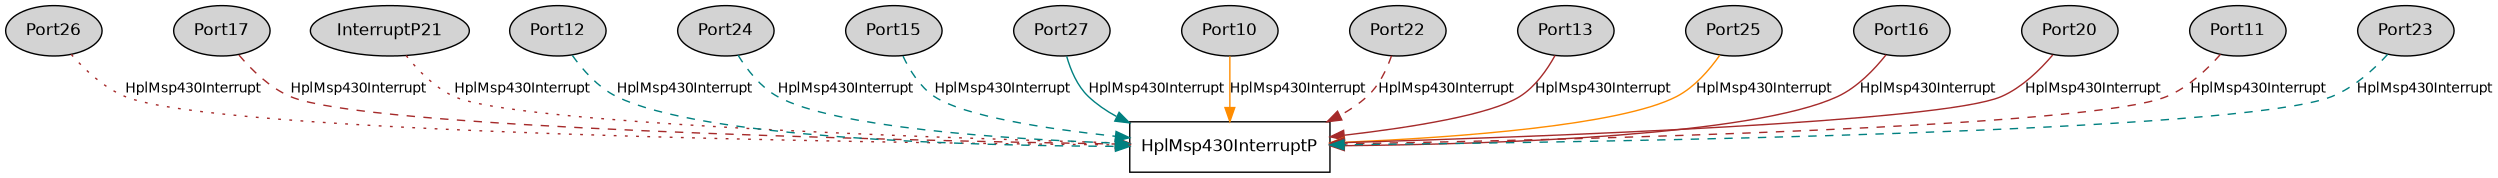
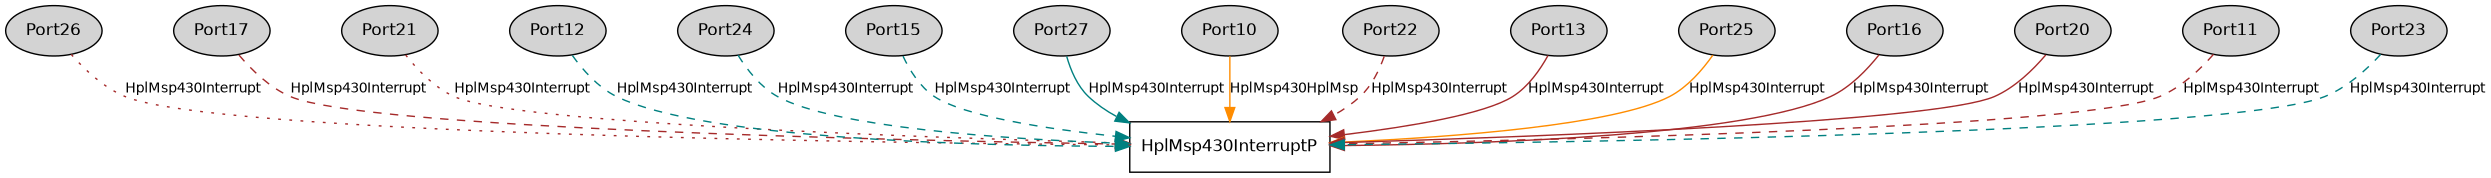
node "InterruptP21": label "InterruptP21" -> "Port21"
edge "Port10" -> "HplMsp430InterruptP": label "HplMsp430Interrupt" -> "HplMsp430HplMsp"
